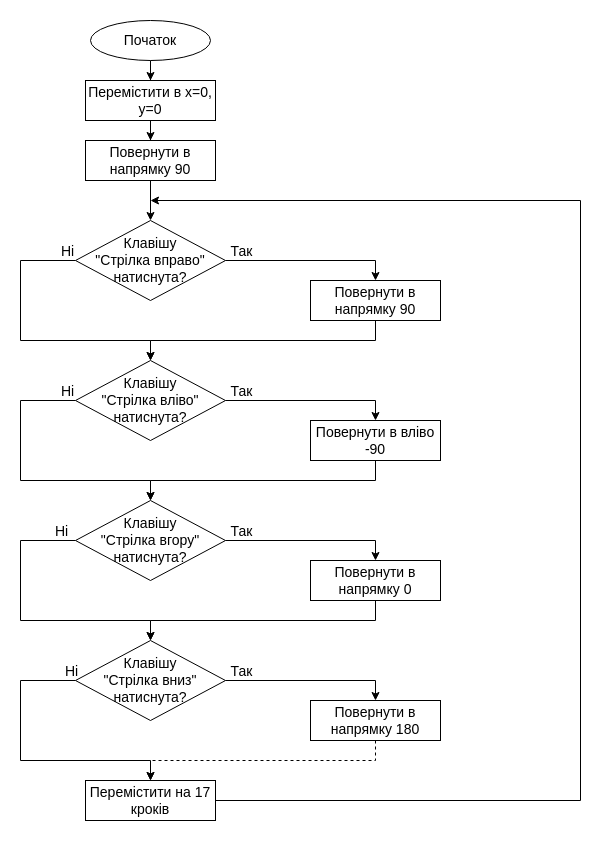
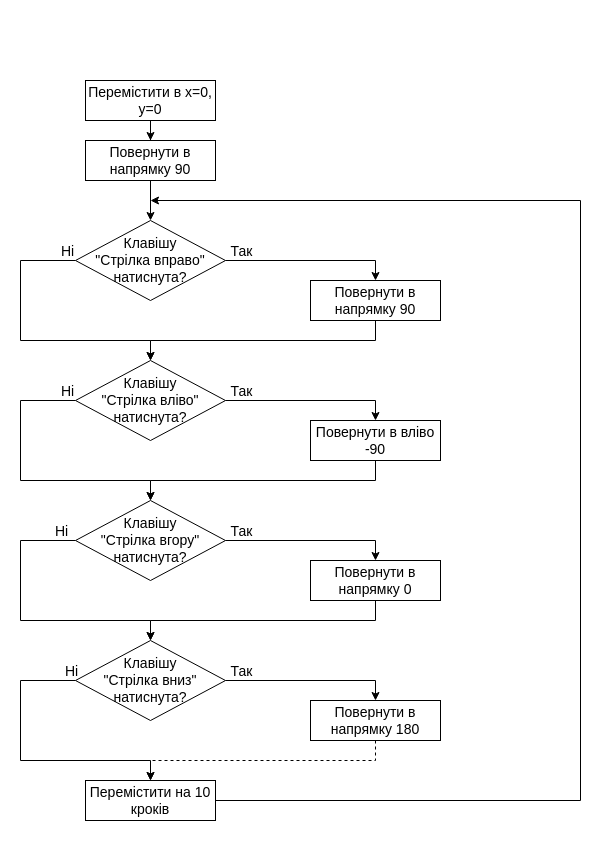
node "Початок": removed
edge "Початок" -> "Перемістити в x=0, y=0": removed
node "Перемістити на 17 кроків": label "Перемістити на 17 кроків" -> "Перемістити на 10 кроків"
